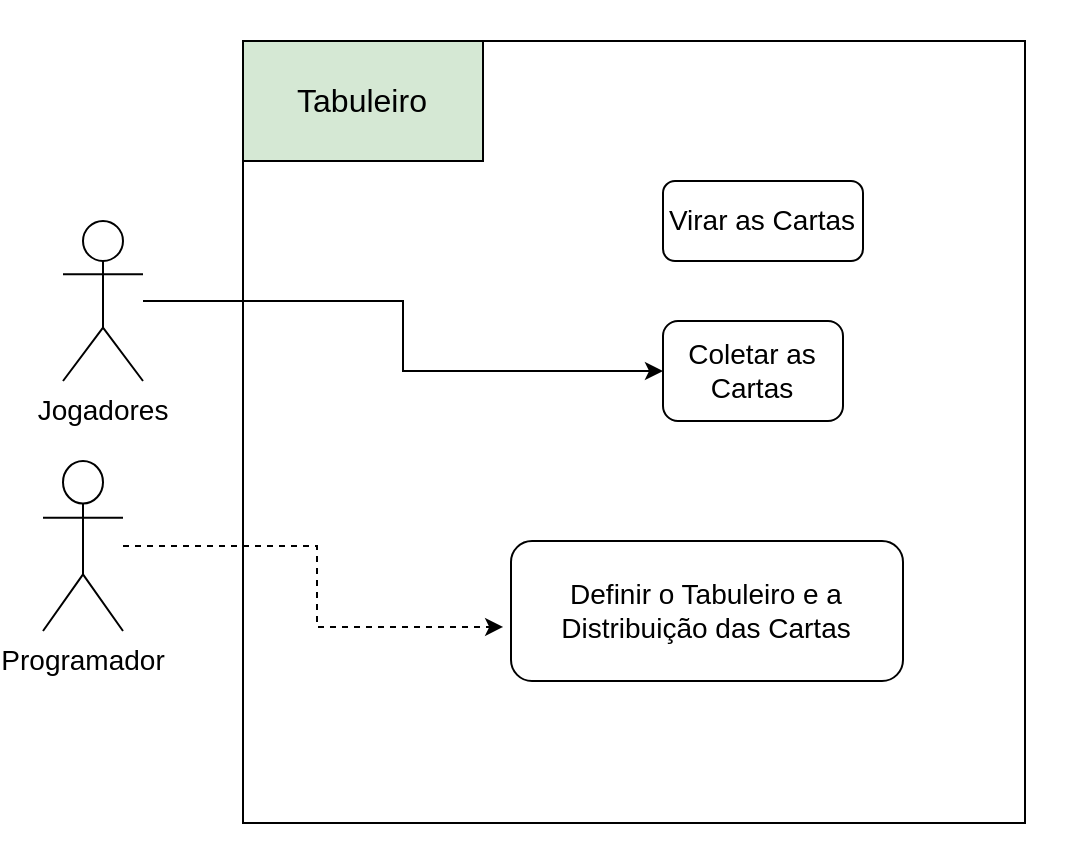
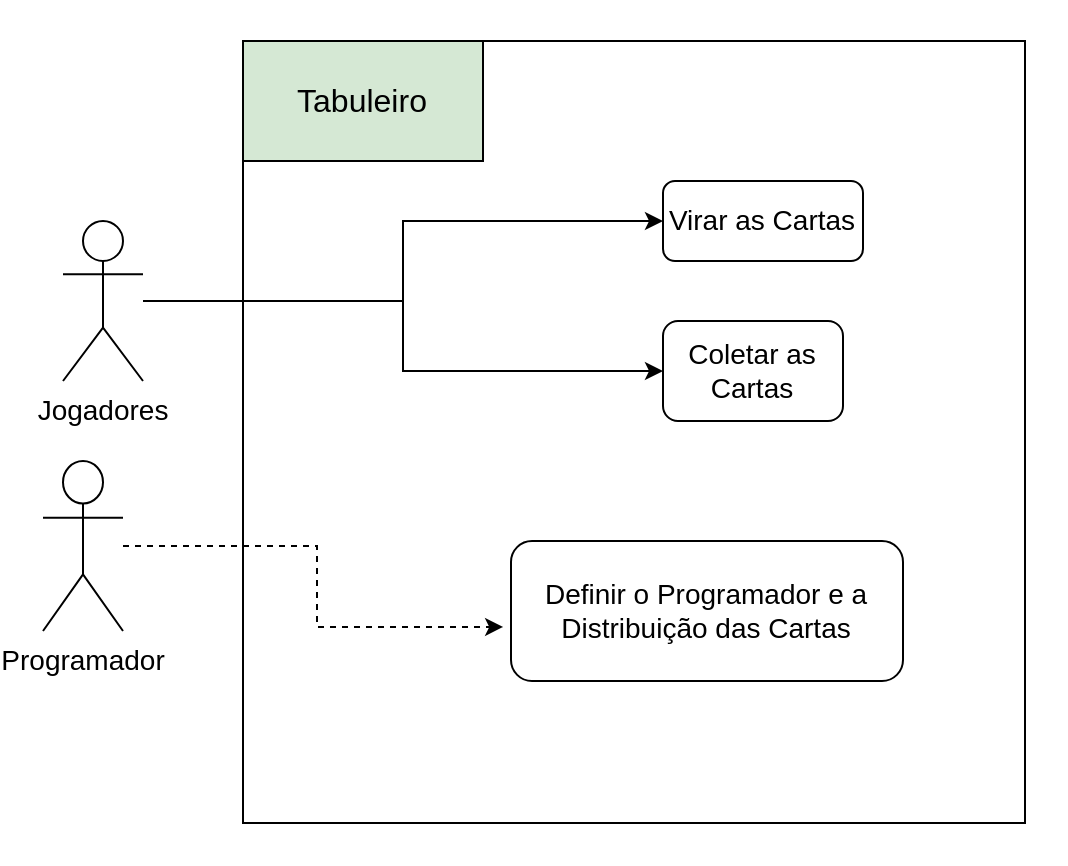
edge "Jogadores" -> "Virar as Cartas": added
node "Definir o Tabuleiro e a Distribuição das Cartas": label "Definir o Tabuleiro e a Distribuição das Cartas" -> "Definir o Programador e a Distribuição das Cartas"
